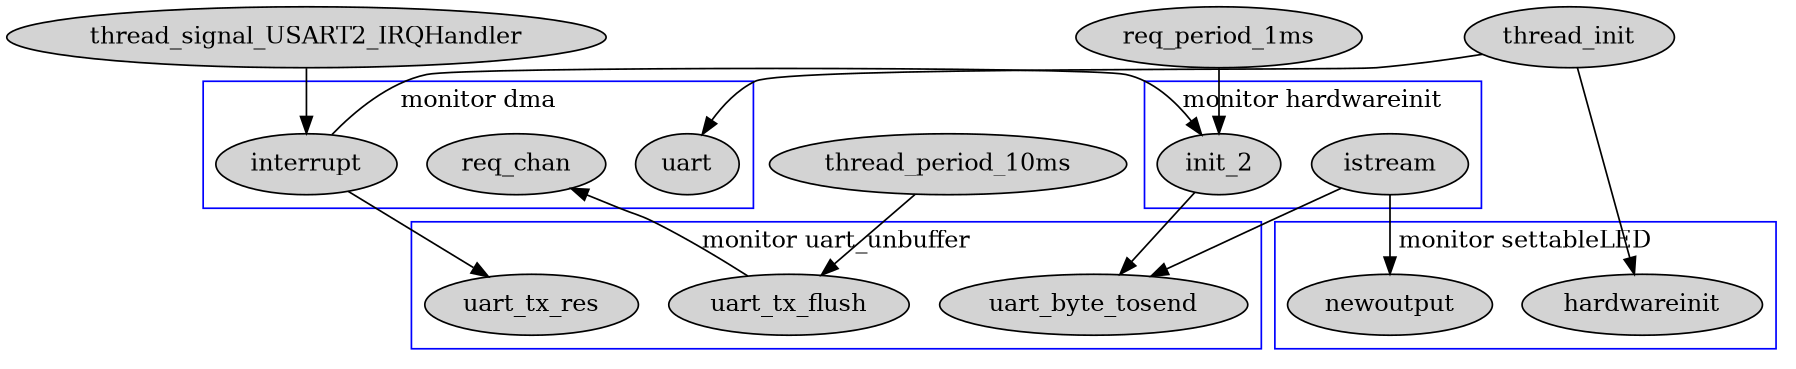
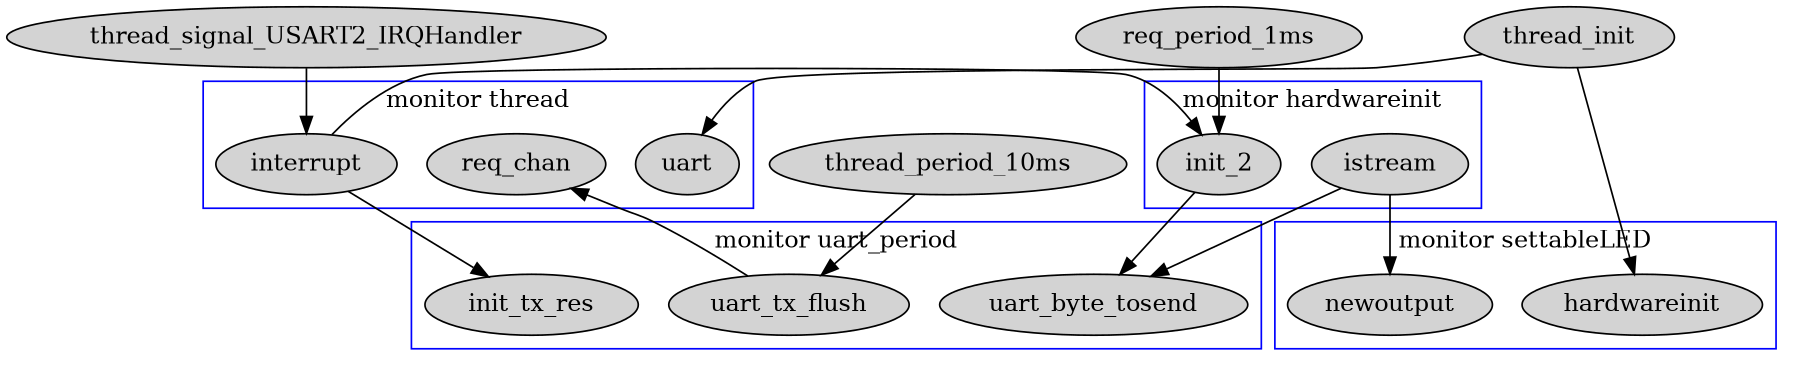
cluster "monitor dma": label "monitor dma" -> "monitor thread"
cluster "monitor uart_unbuffer": label "monitor uart_unbuffer" -> "monitor uart_period"
node "uart_tx_res": label "uart_tx_res" -> "init_tx_res"
